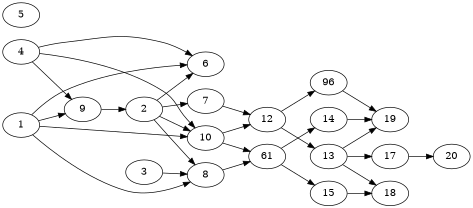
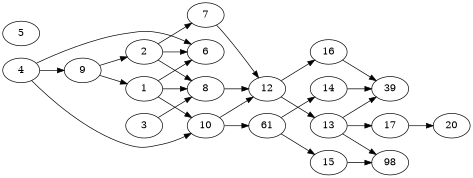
node "96": label "96" -> "16"
edge "1" -> "9": reversed
node "19": label "19" -> "39"
edge "2" -> "10": removed
edge "8" -> "61": now "8" -> "12"
node "18": label "18" -> "98"
